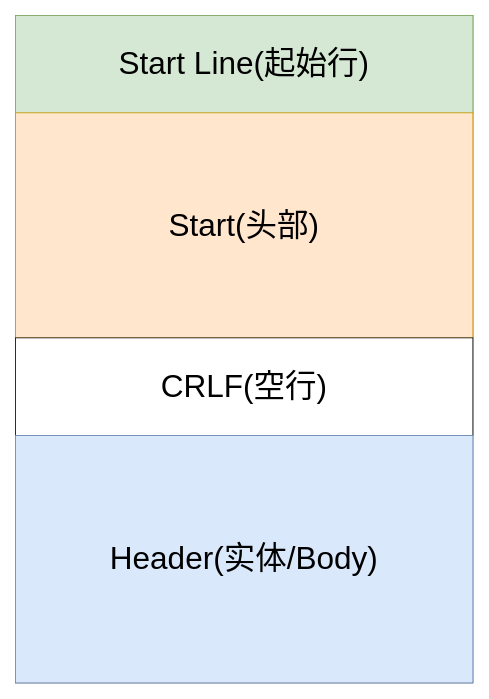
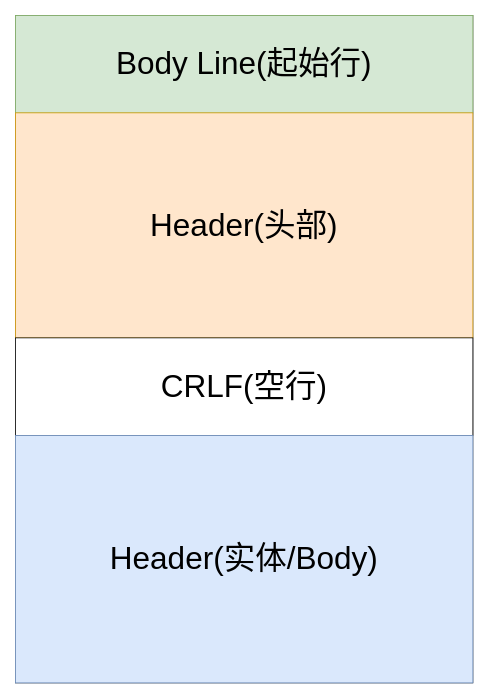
node "Start Line(起始行)": label "Start Line(起始行)" -> "Body Line(起始行)"
node "Start(头部)": label "Start(头部)" -> "Header(头部)"
